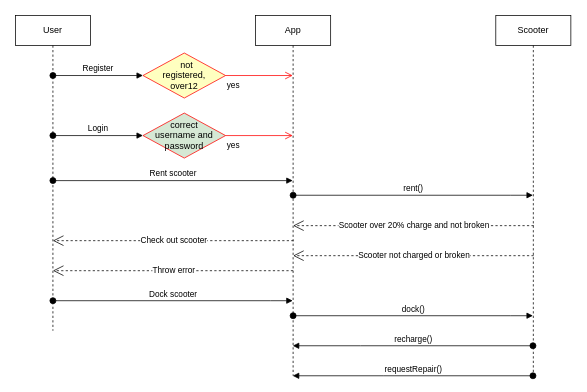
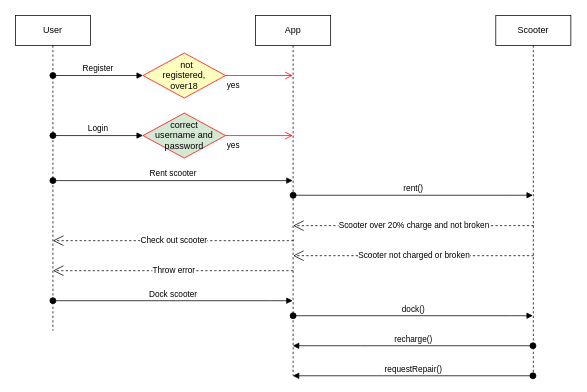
node "not registered, over12": label "not registered, over12" -> "not registered, over18"
